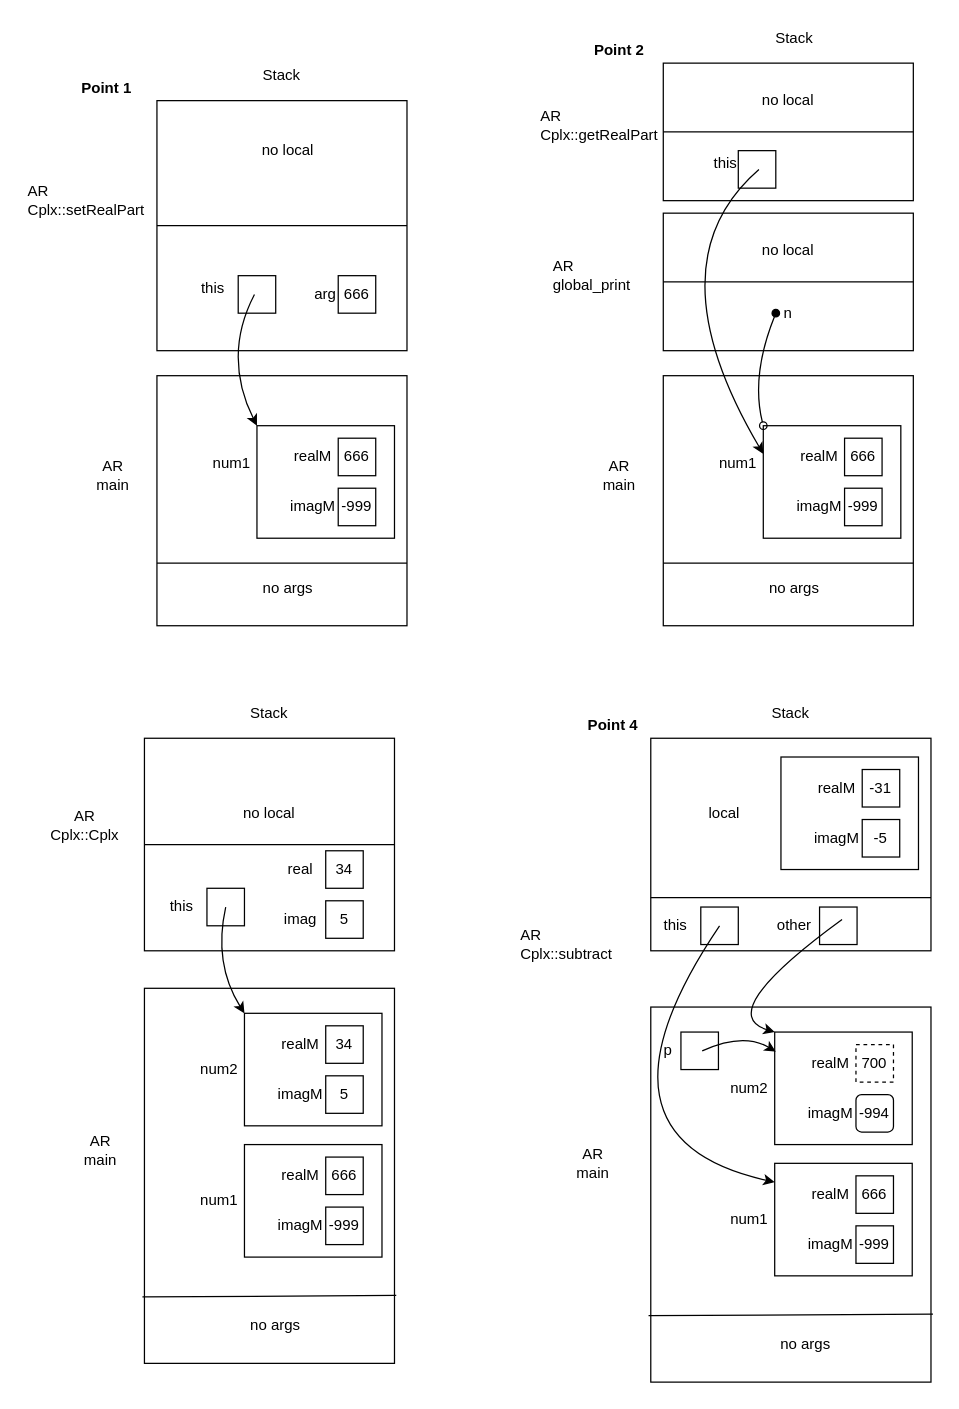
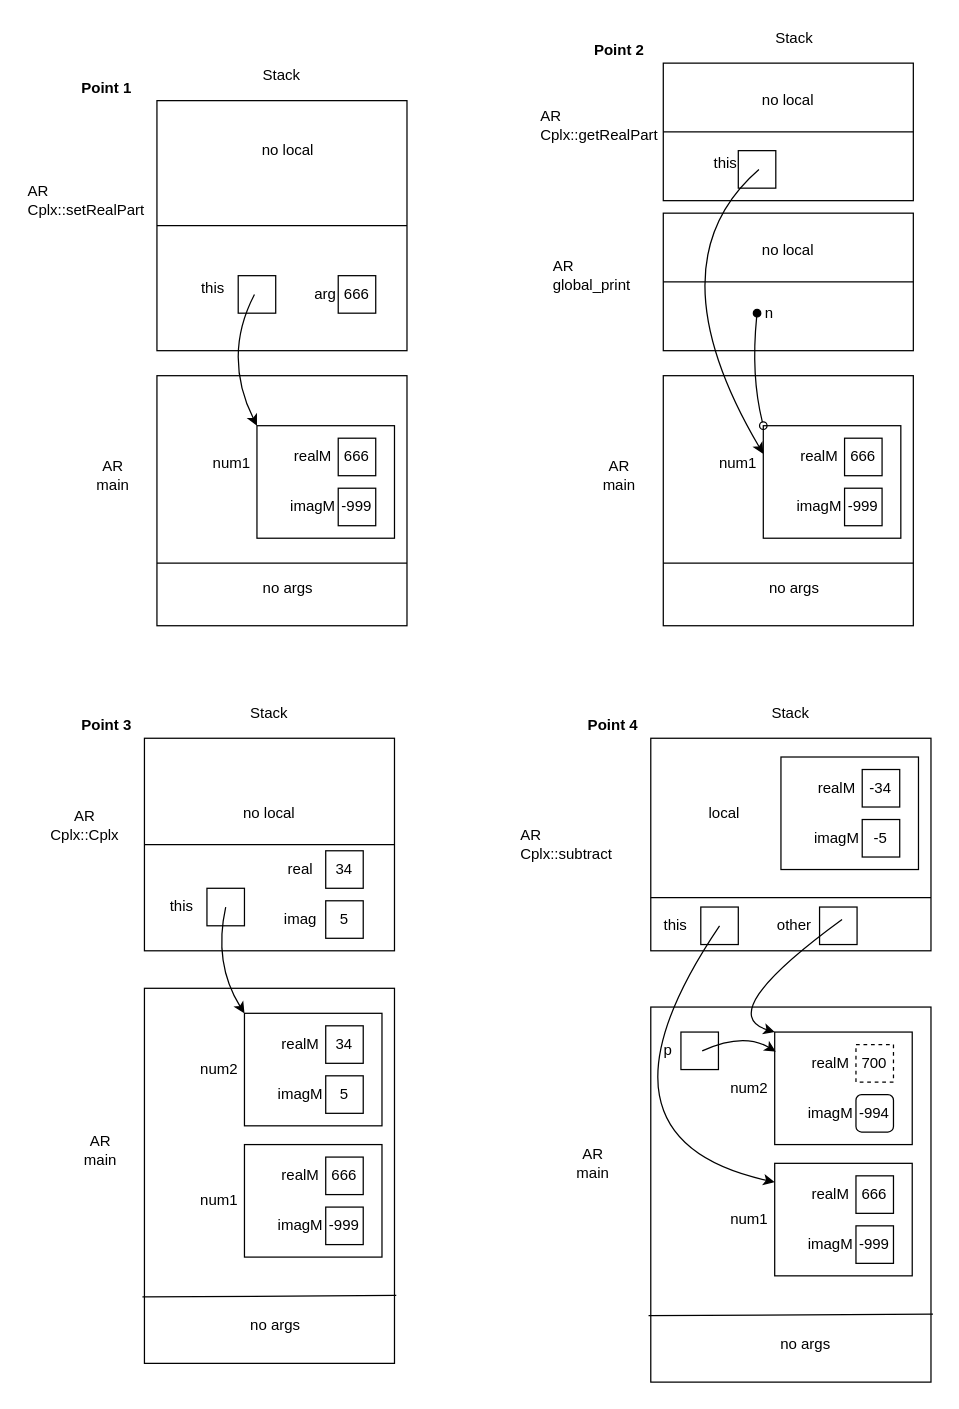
node "n": moved (788, 313) -> (769, 313)
node "Point 3": added
node "-31": label "-31" -> "-34"
node "AR Cplx::subtract": moved (562, 944) -> (562, 844)
